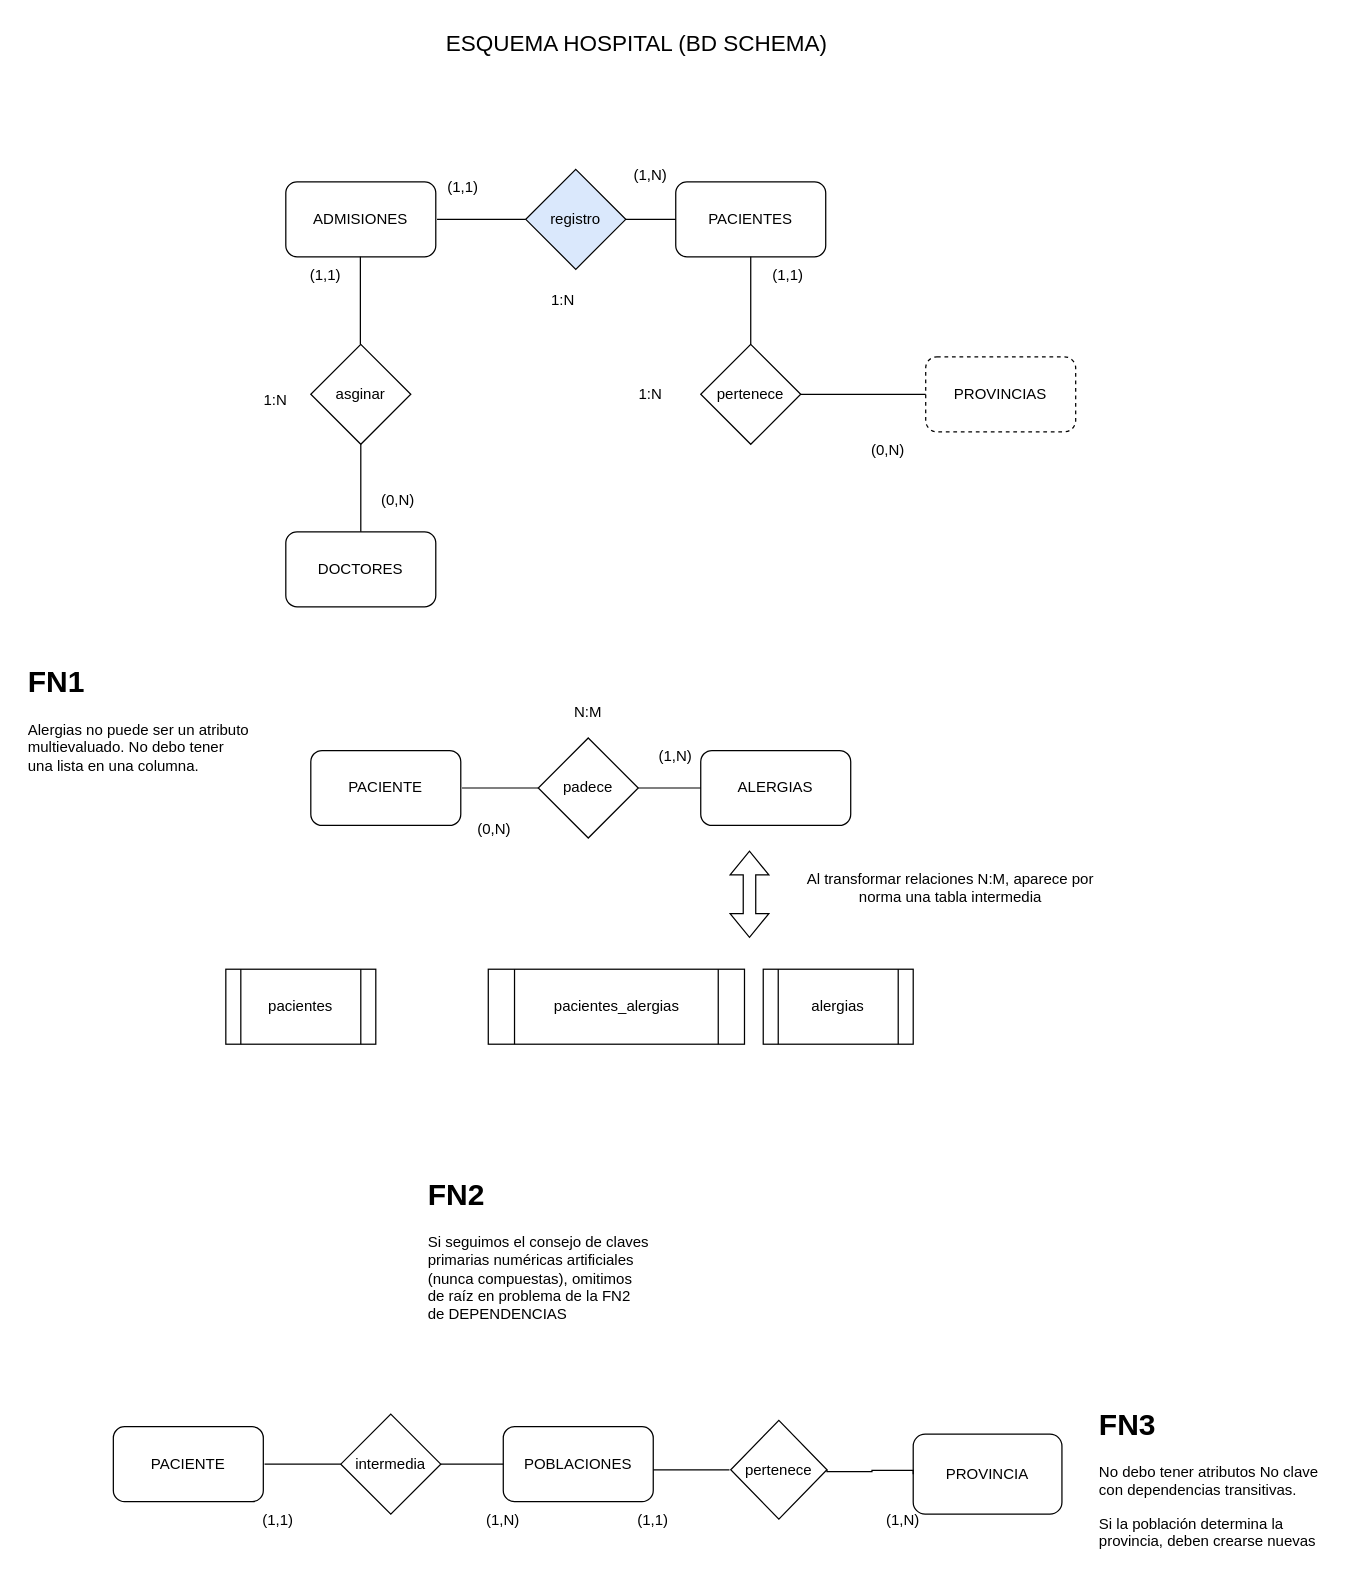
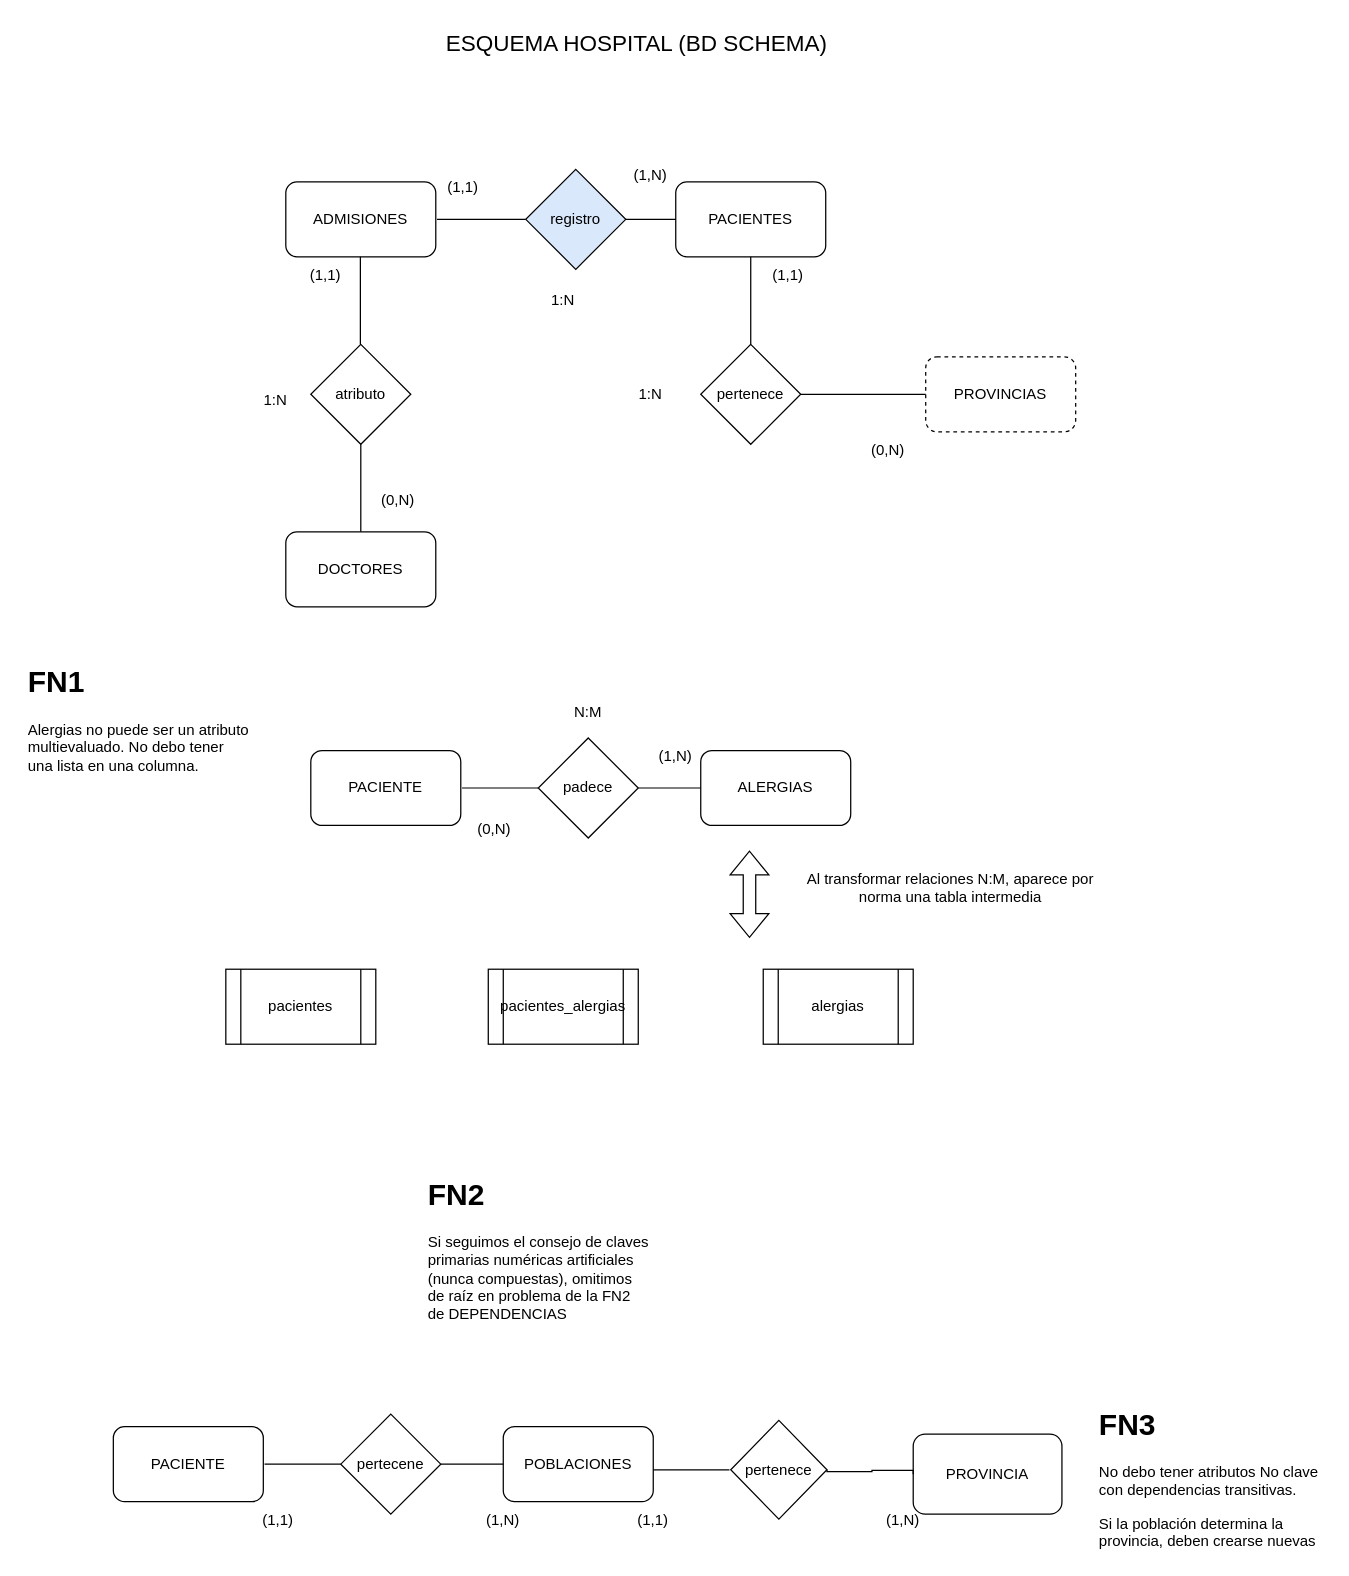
node "asginar": label "asginar" -> "atributo"
node "pacientes_alergias": size 256x75 -> 150x75
node "intermedia": label "intermedia" -> "pertecene"
